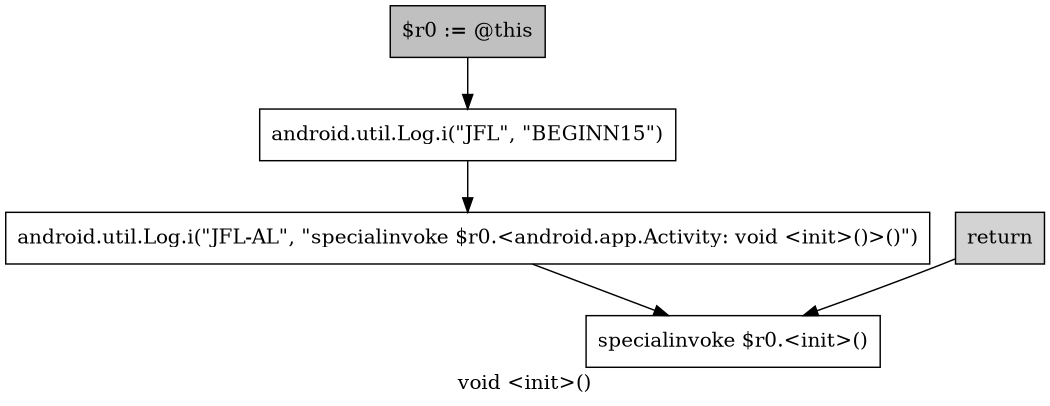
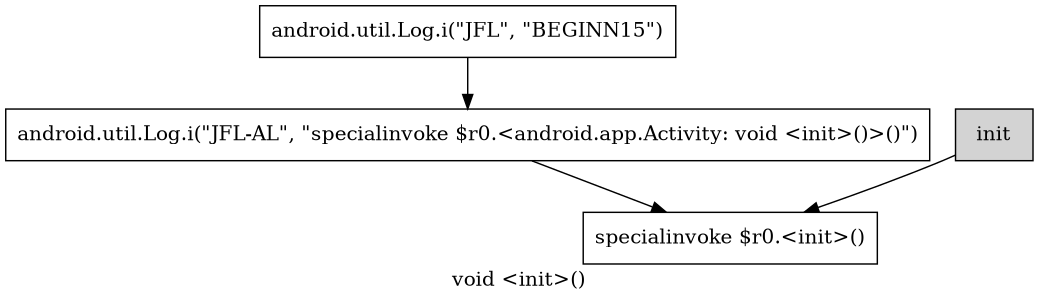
node "$r0 := @this": removed
node "return": label "return" -> "init"
